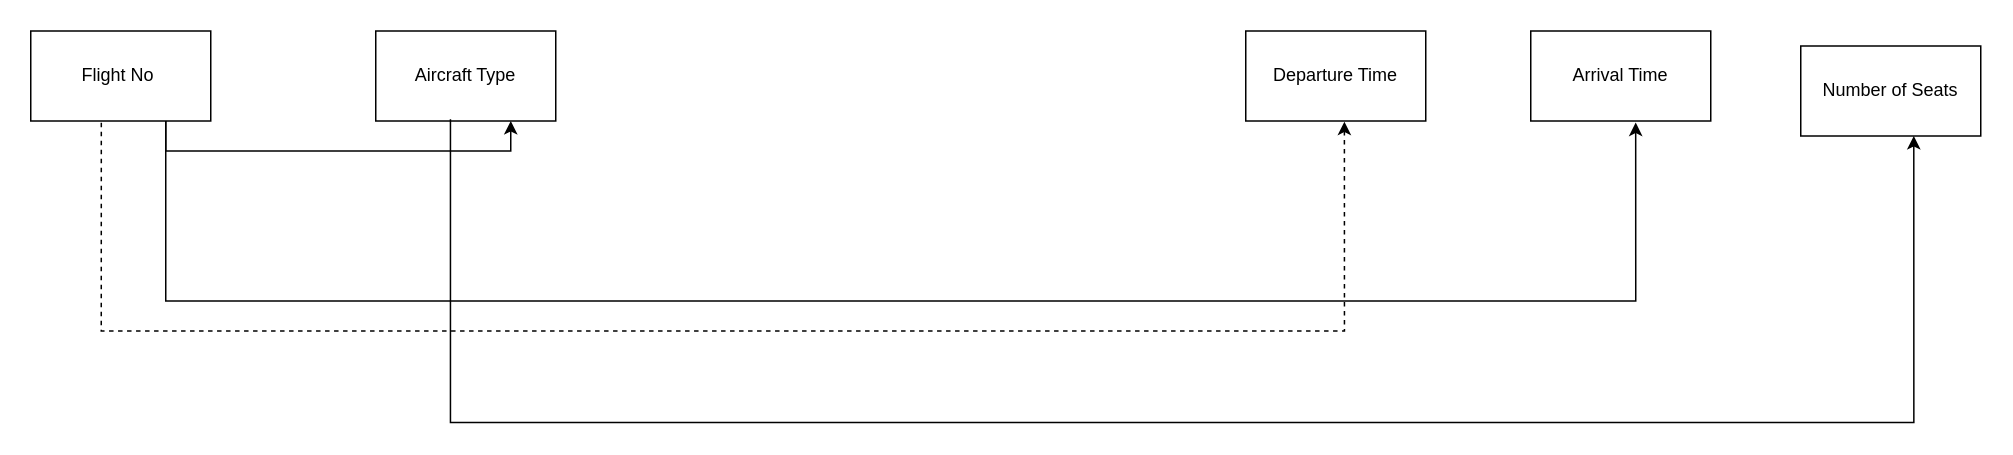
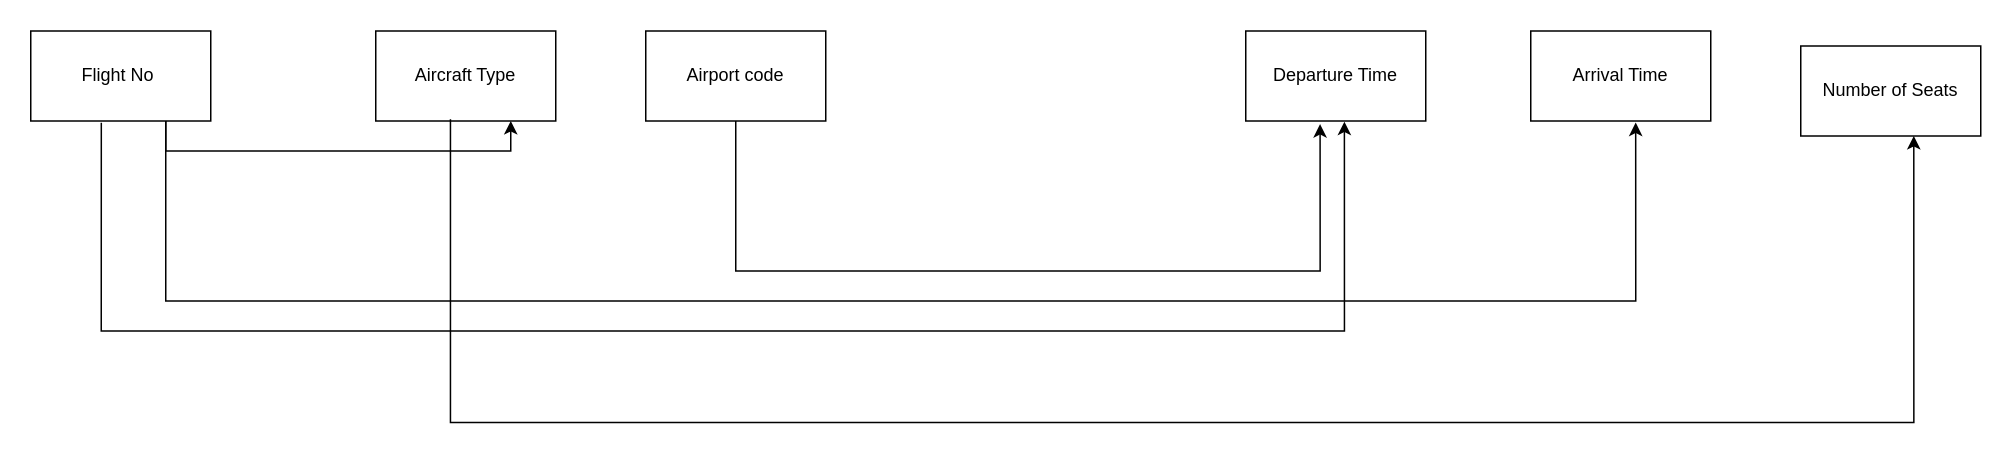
node "Airport code": added
edge "Airport code" -> "Departure Time": added
edge "Flight No" -> "Departure Time": style dashed -> solid
